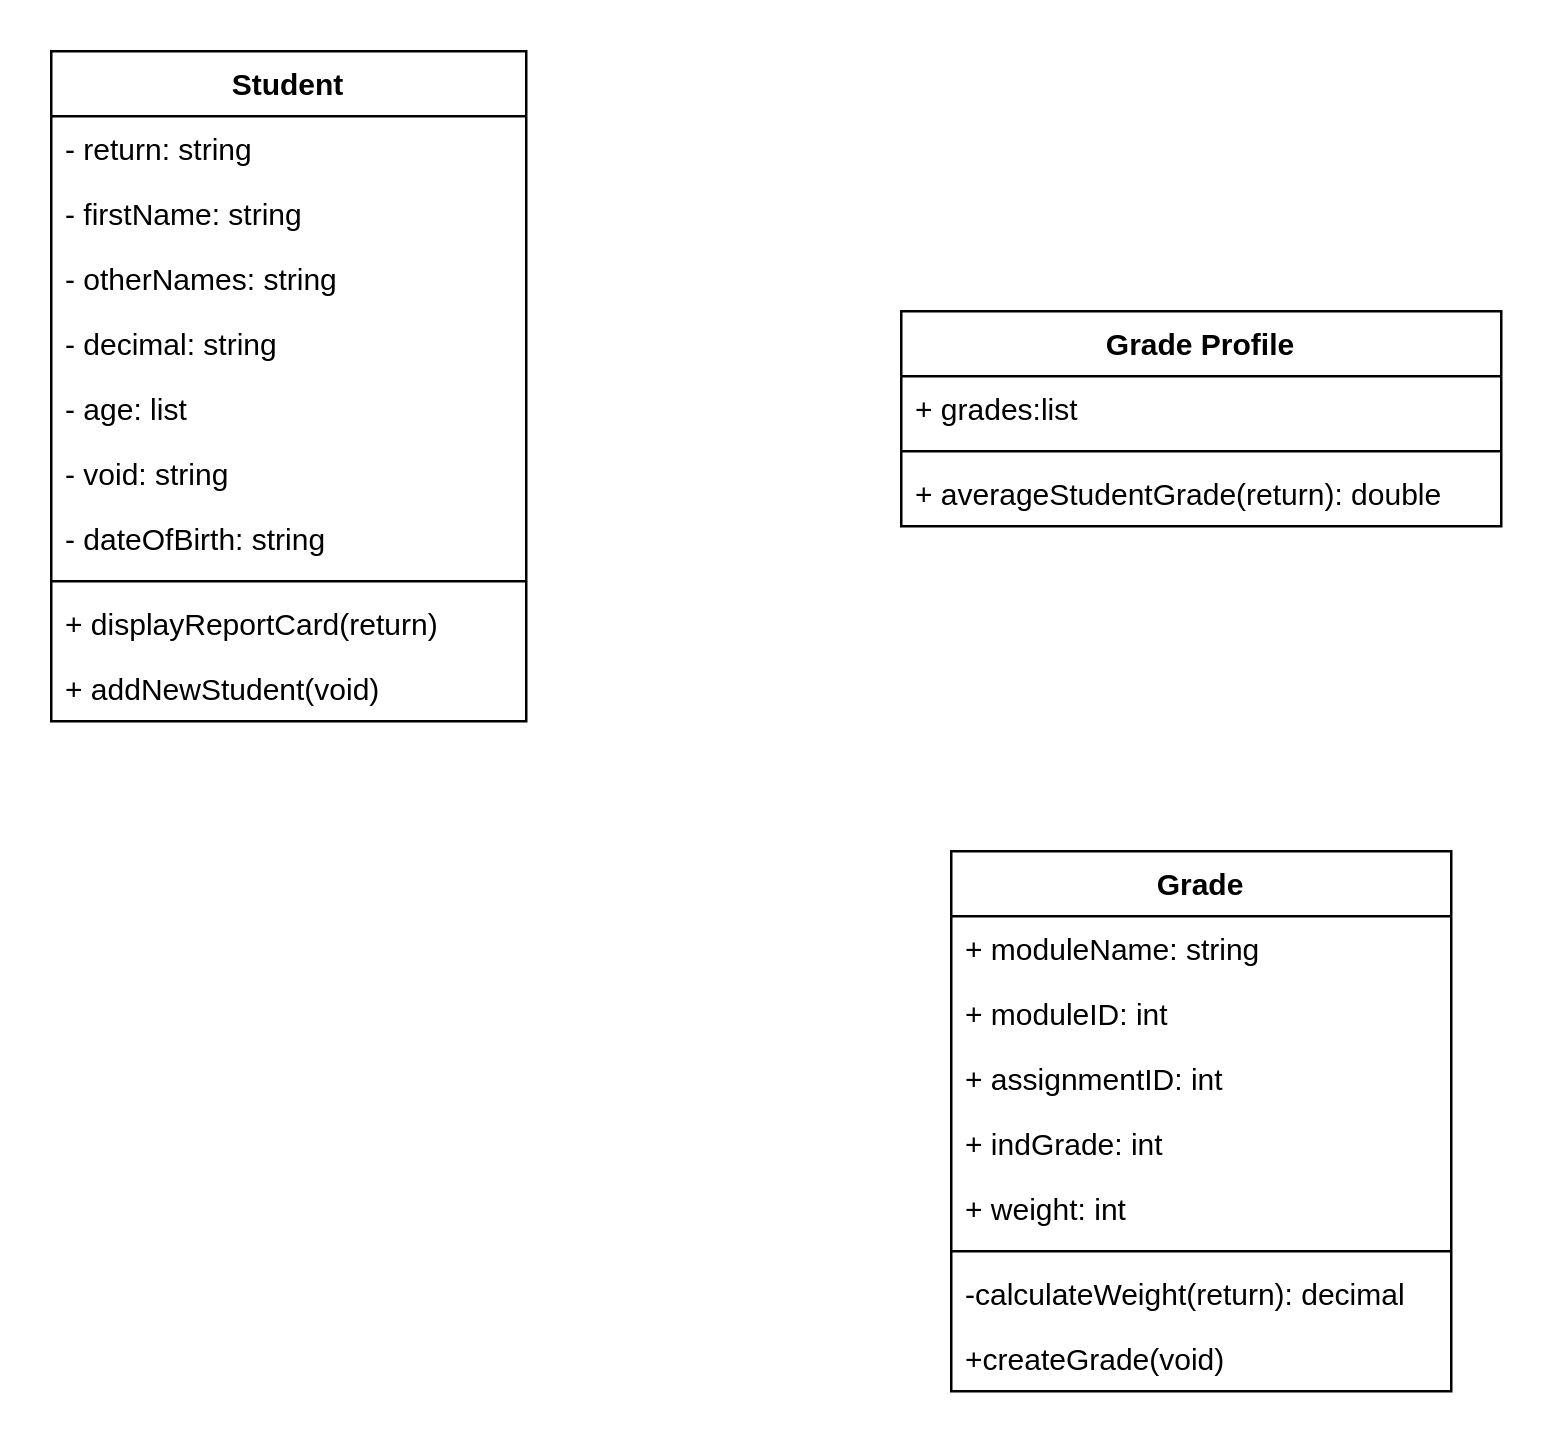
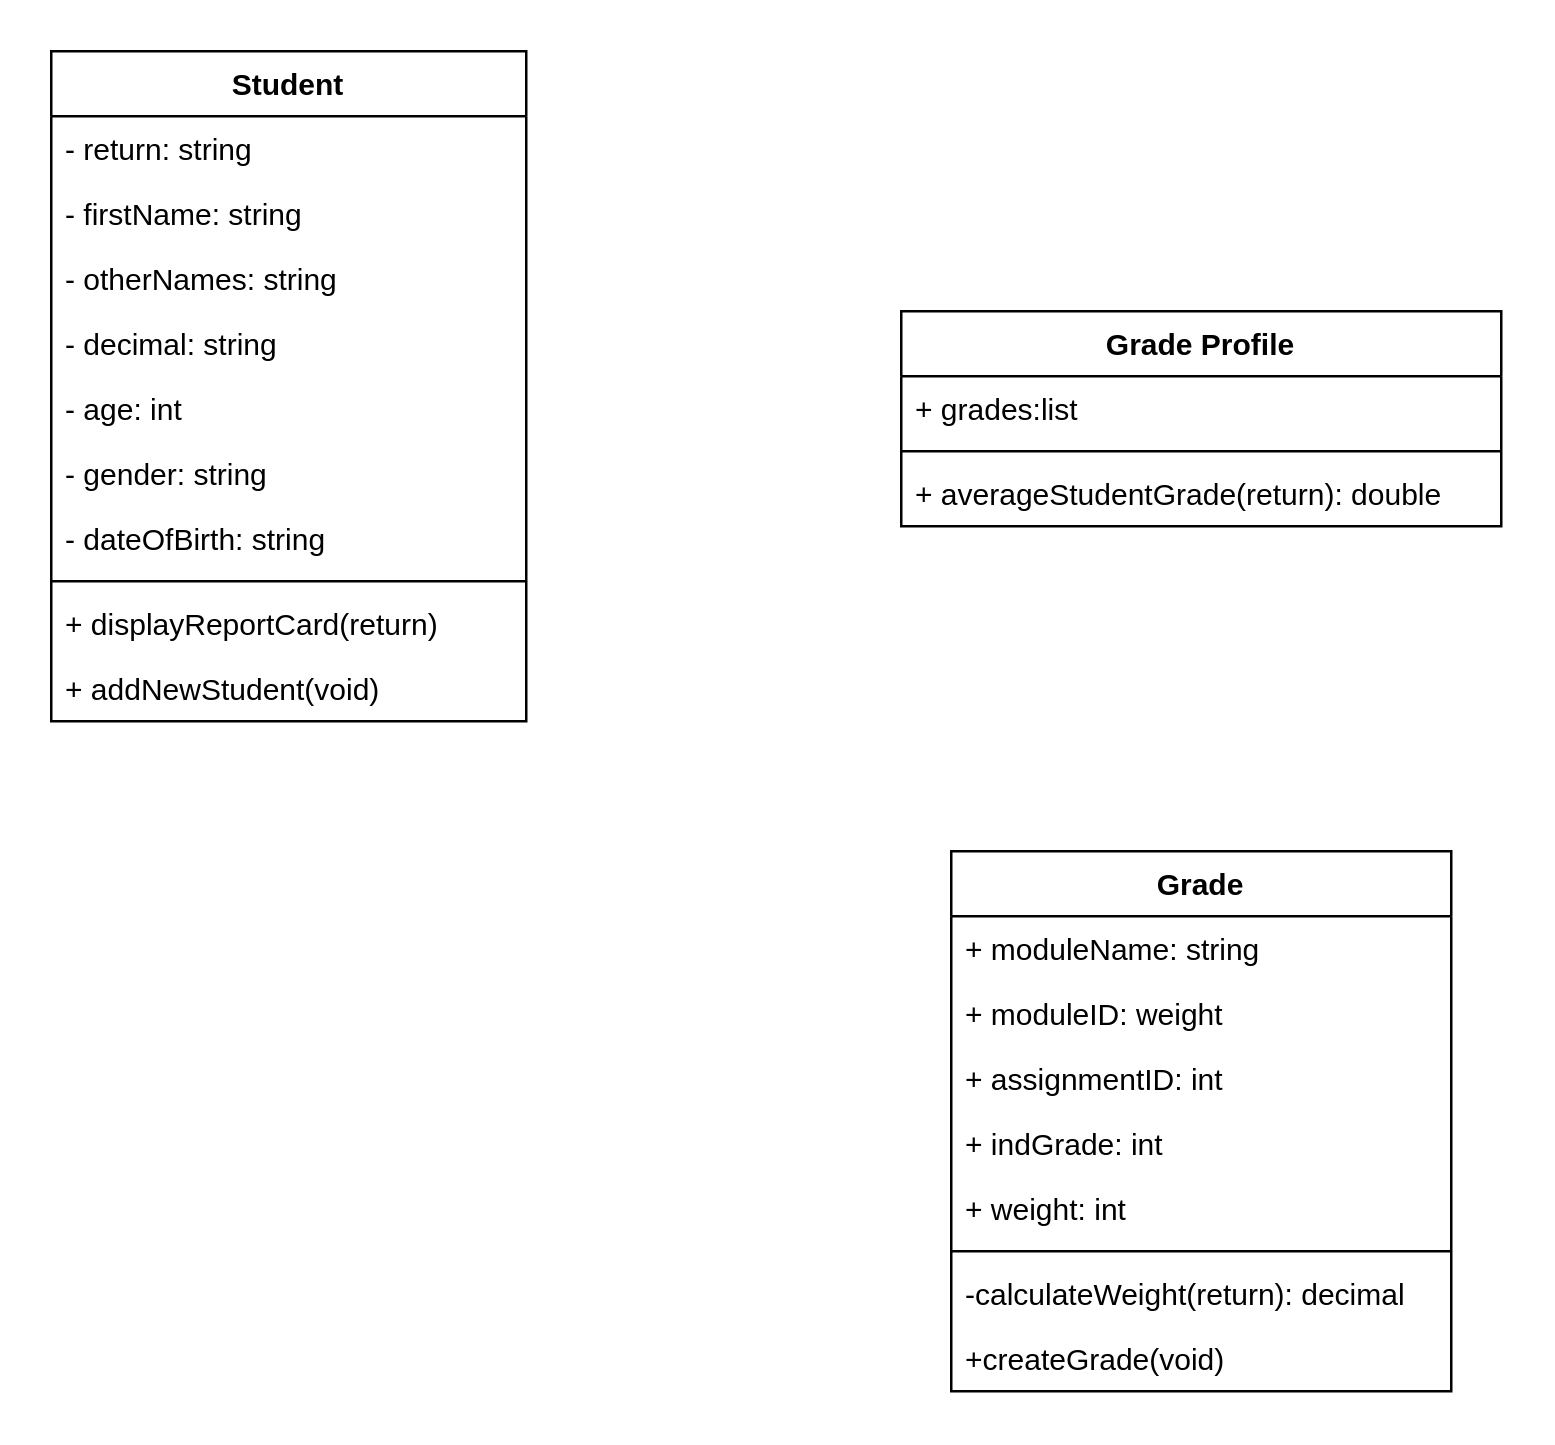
node "- age: list": label "- age: list" -> "- age: int"
node "- void: string": label "- void: string" -> "- gender: string"
node "+ moduleID: int": label "+ moduleID: int" -> "+ moduleID: weight"
